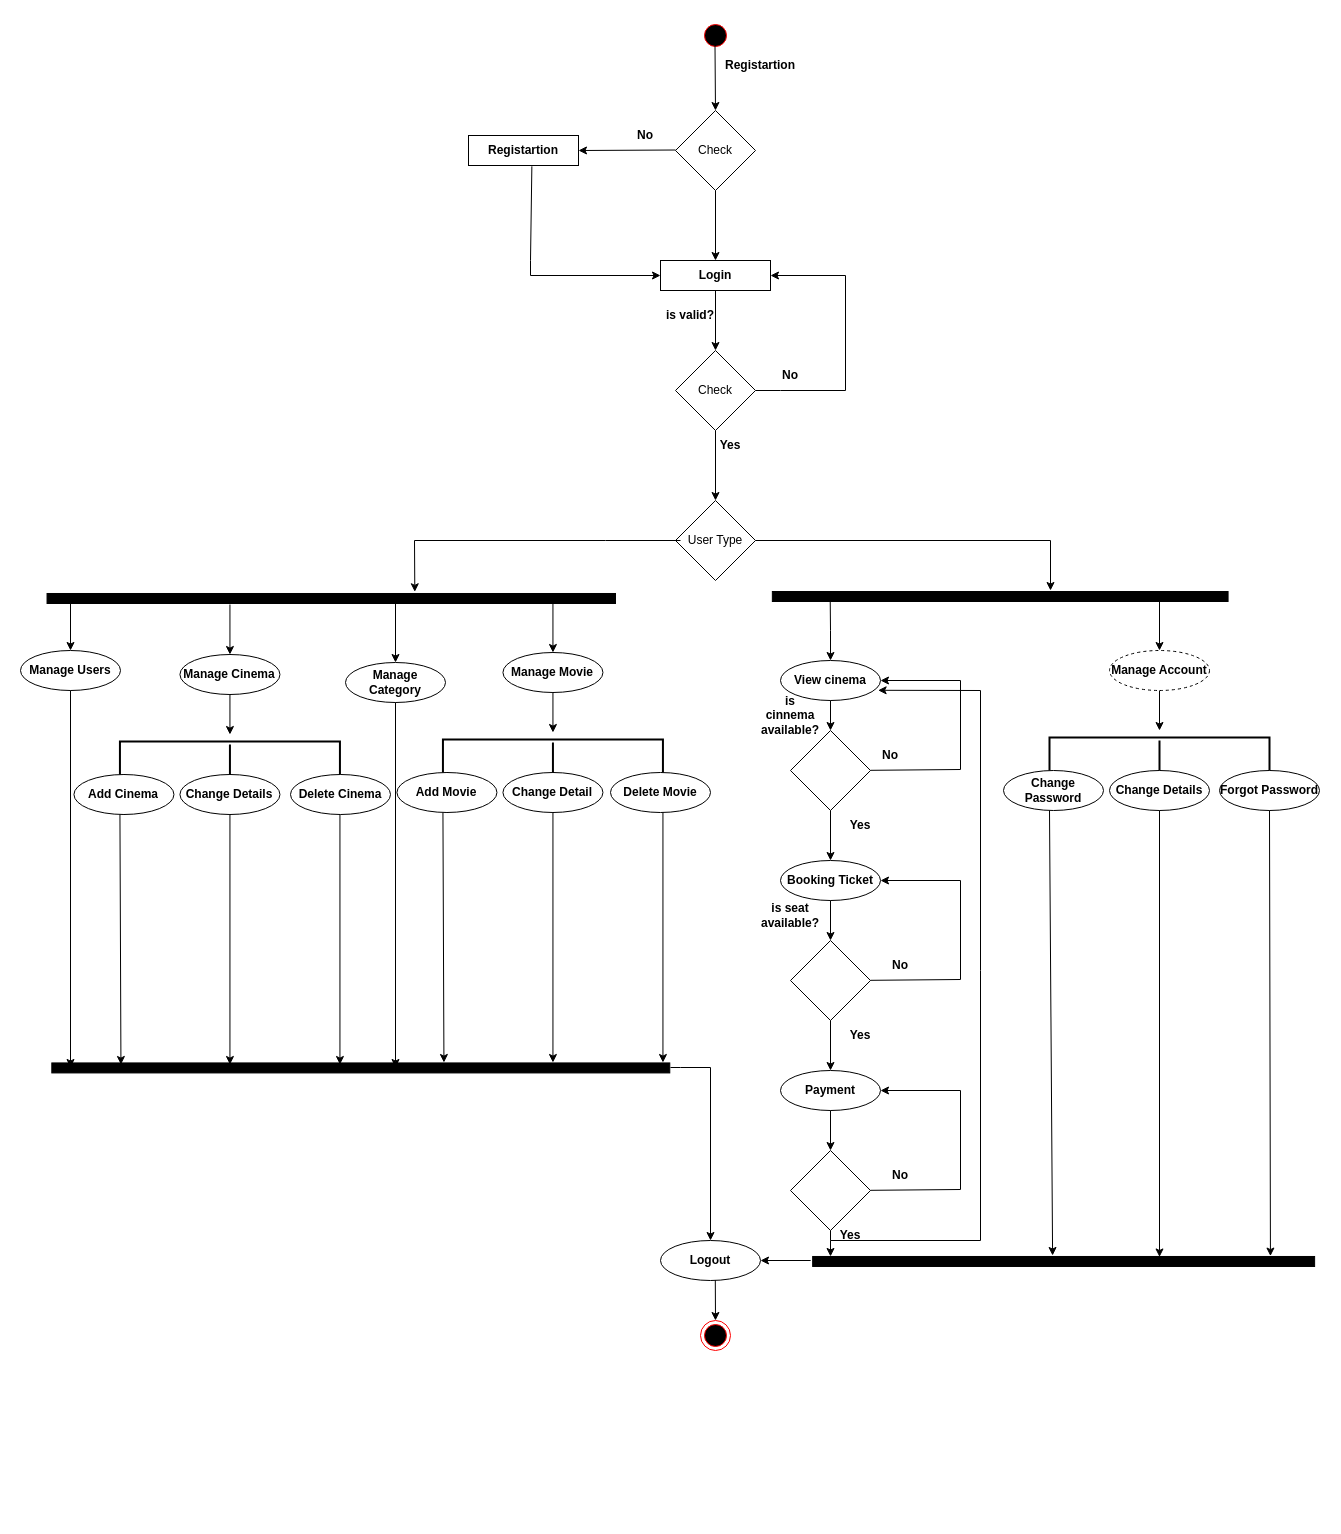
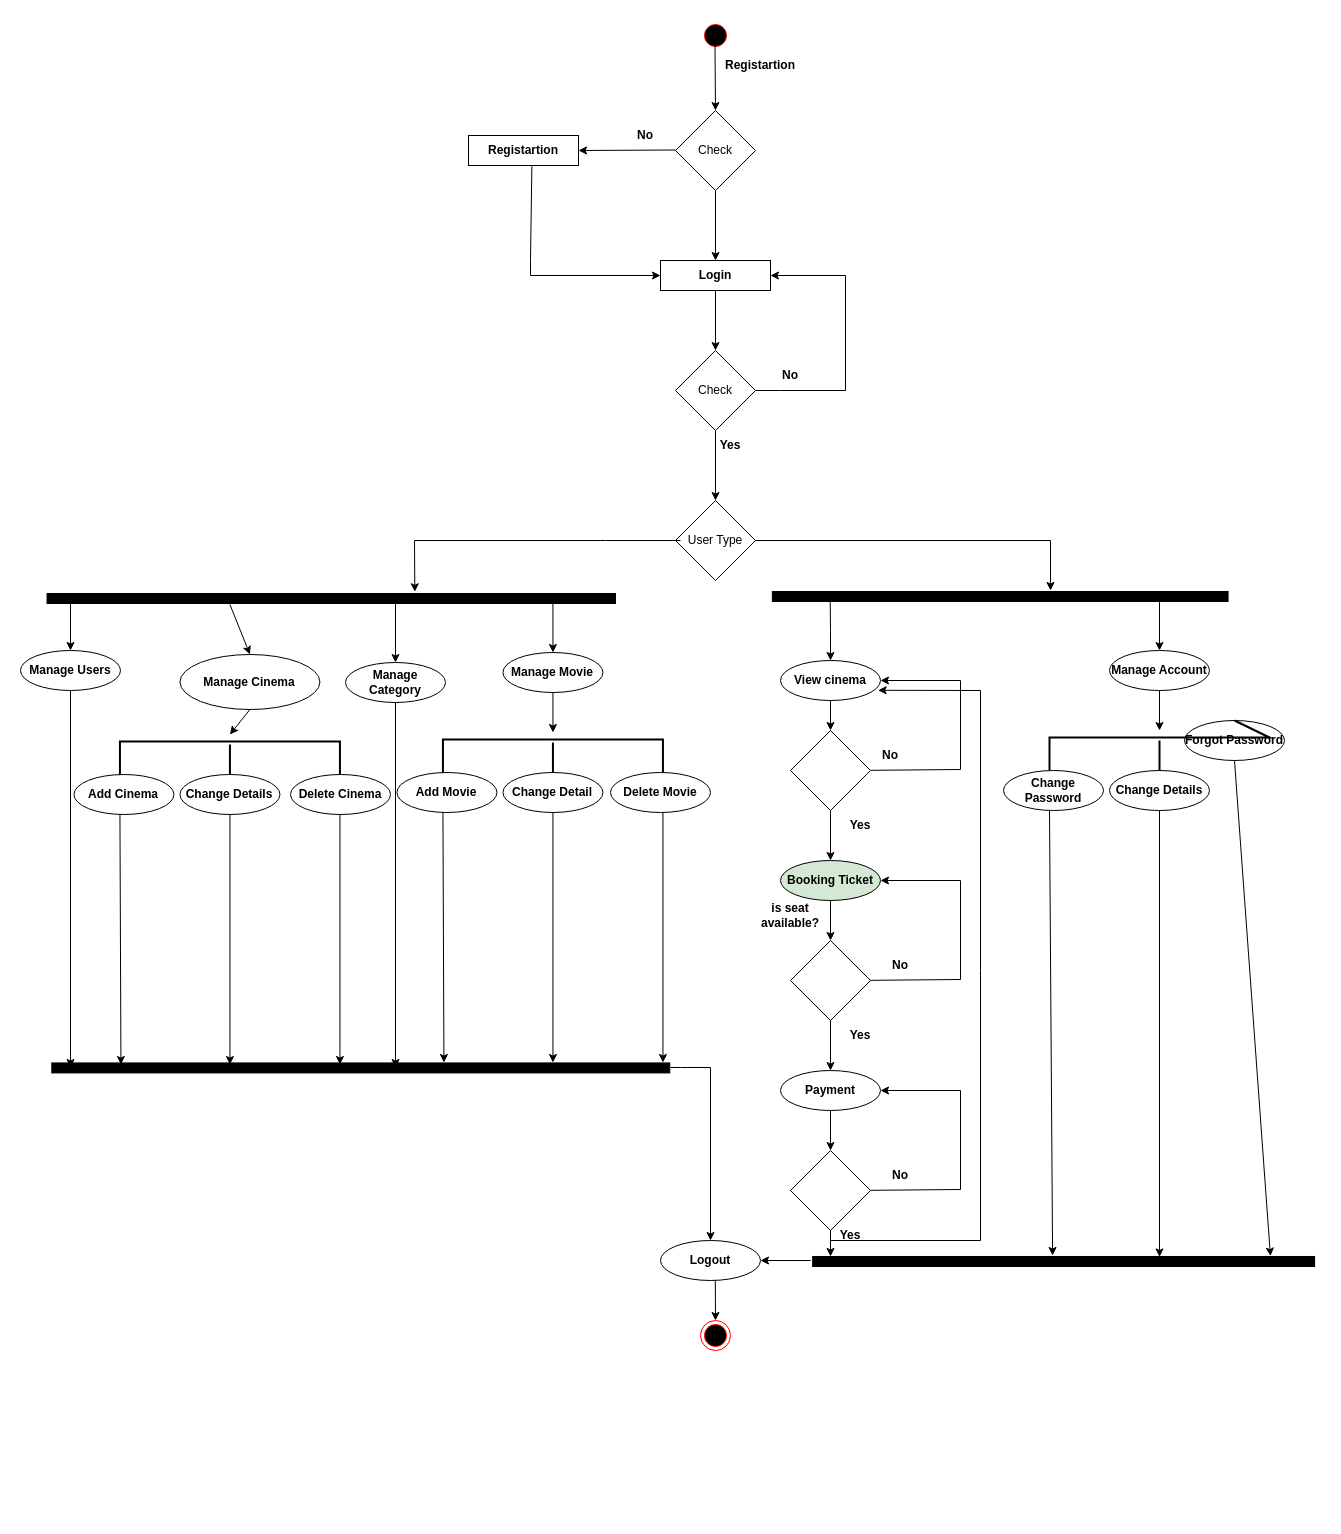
node "is valid?": removed
node "Manage Account": style dashed -> solid
node "Manage Cinema": size 100x40 -> 140x55
node "is cinnema available?": removed
node "Forgot Password": moved (1270, 791) -> (1235, 741)
node "Booking Ticket": fillcolor #ffffff -> #d5e8d4
